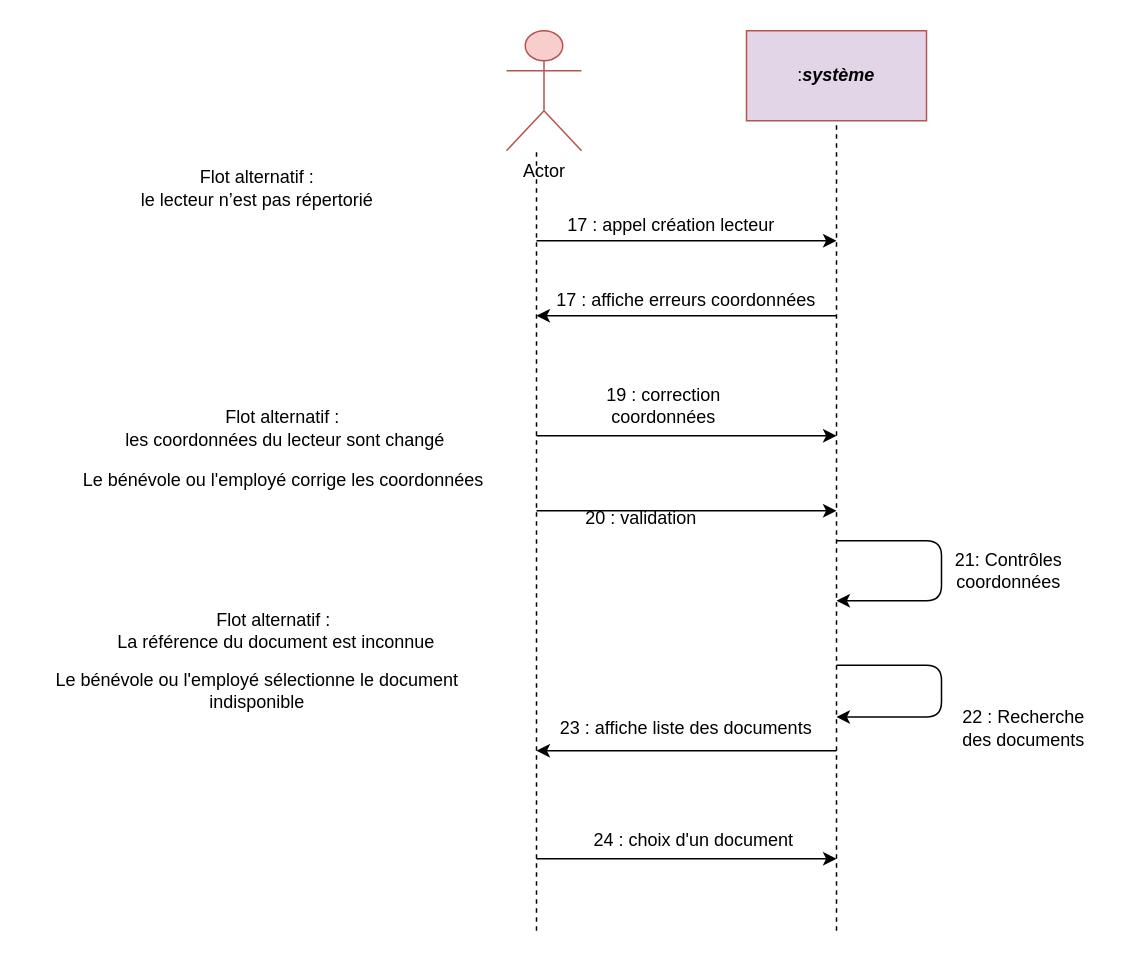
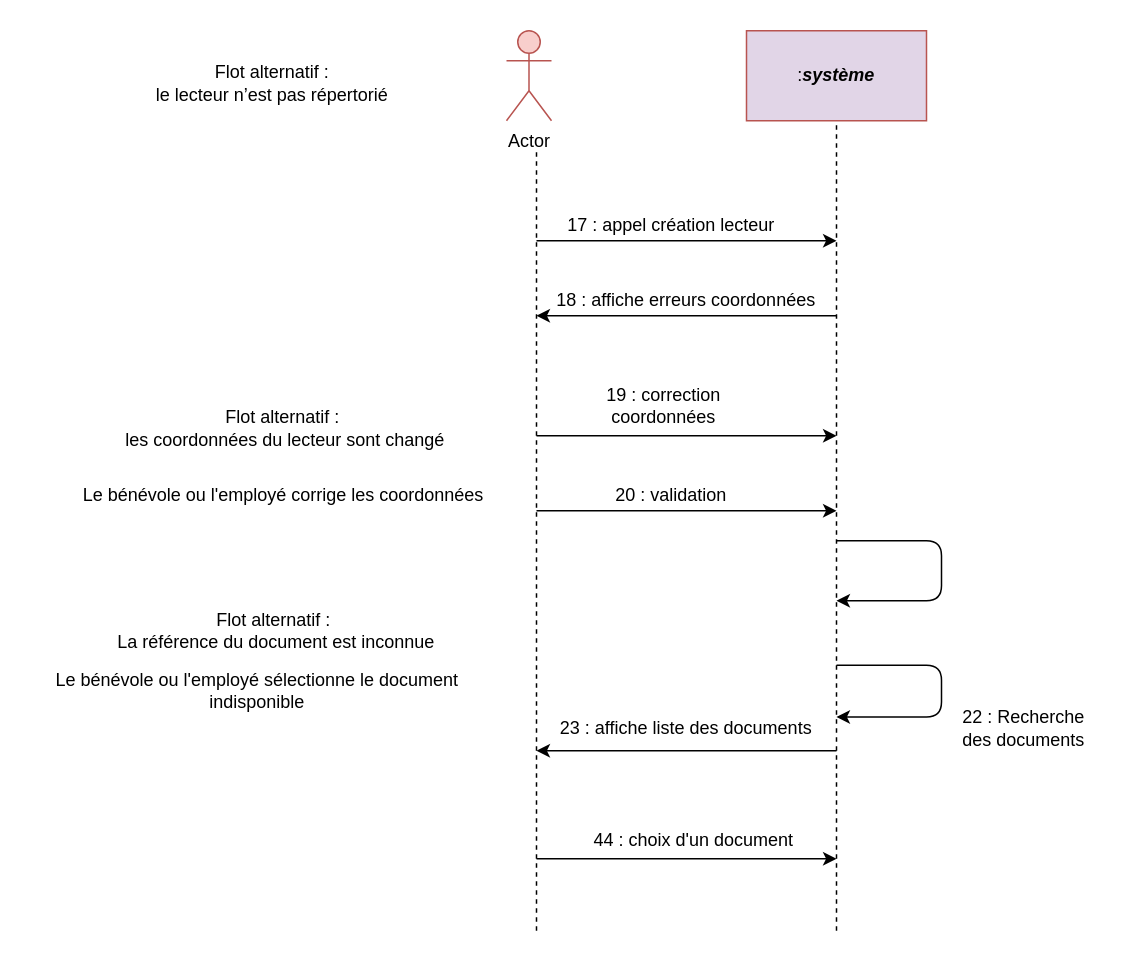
node "Actor": size 75x120 -> 45x90
node "Flot alternatif : le lecteur n’est pas répertorié": moved (257, 188) -> (272, 83)
node "17 : affiche erreurs coordonnées": label "17 : affiche erreurs coordonnées" -> "18 : affiche erreurs coordonnées"
node "Le bénévole ou l'employé corrige les coordonnées": moved (283, 481) -> (283, 496)
node "20 : validation": moved (641, 518) -> (671, 496)
node "21: Contrôles coordonnées": removed
node "24 : choix d'un document": label "24 : choix d'un document" -> "44 : choix d'un document"
